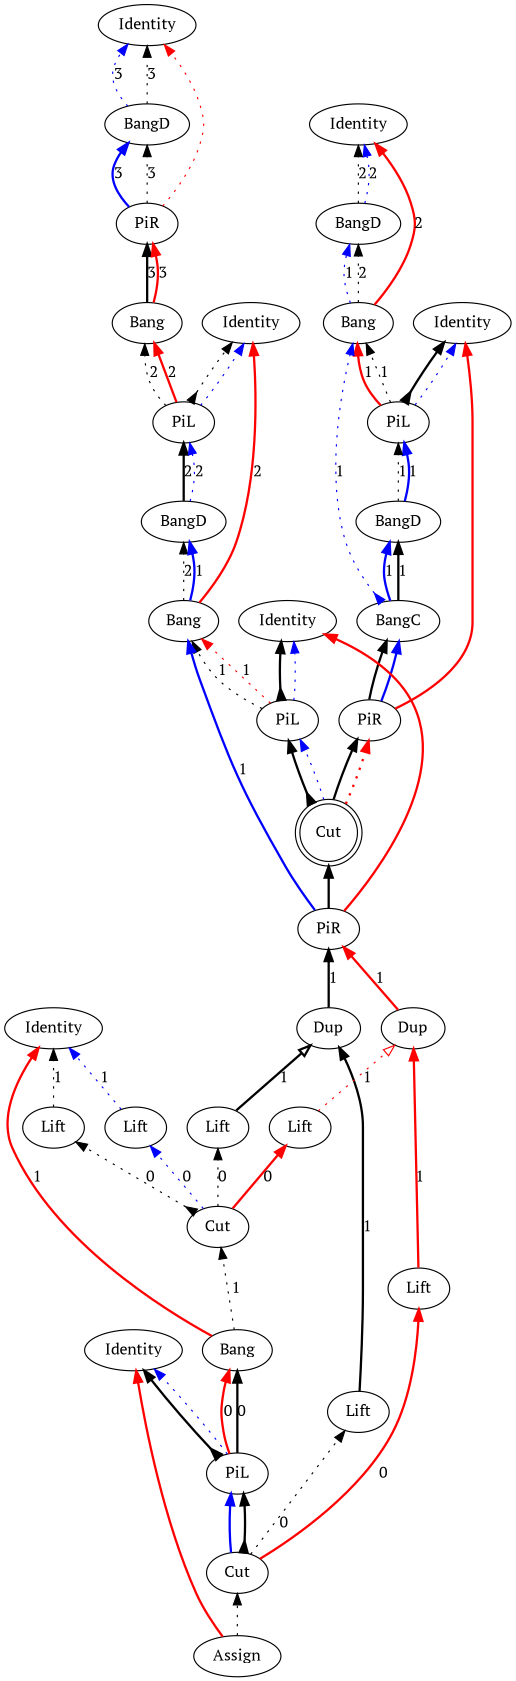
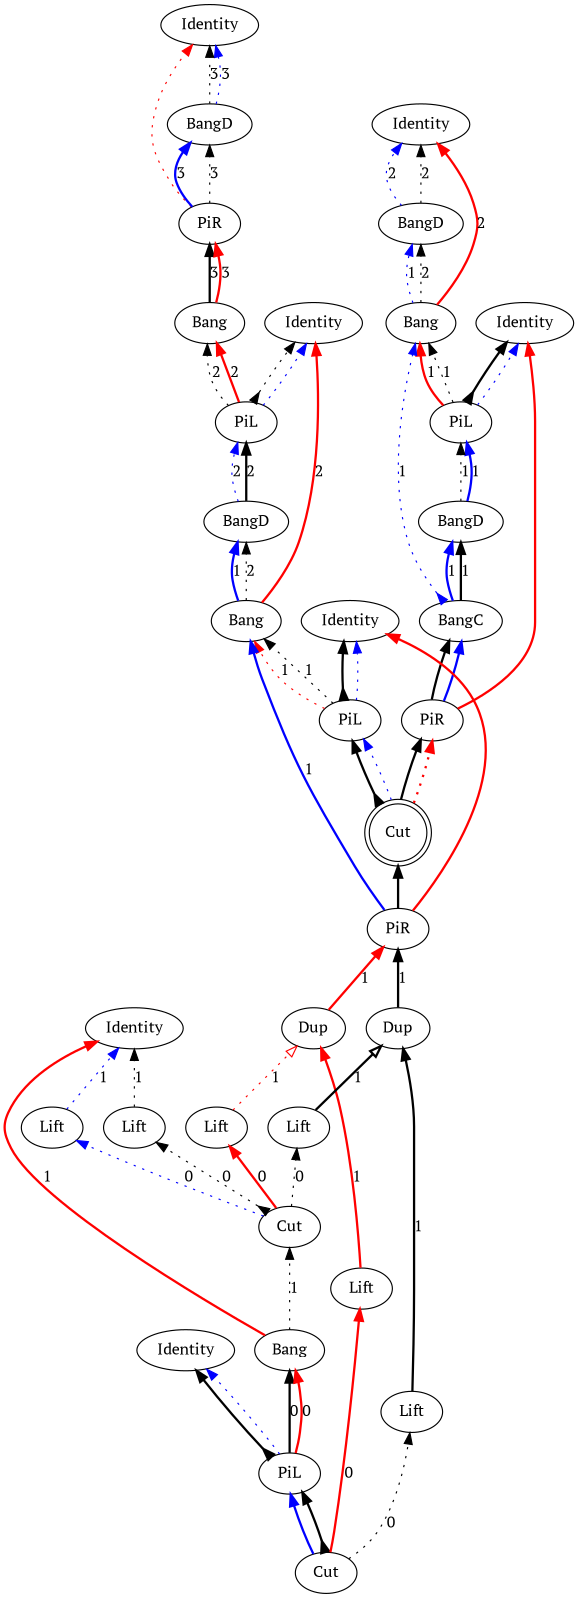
node "Assign": removed
